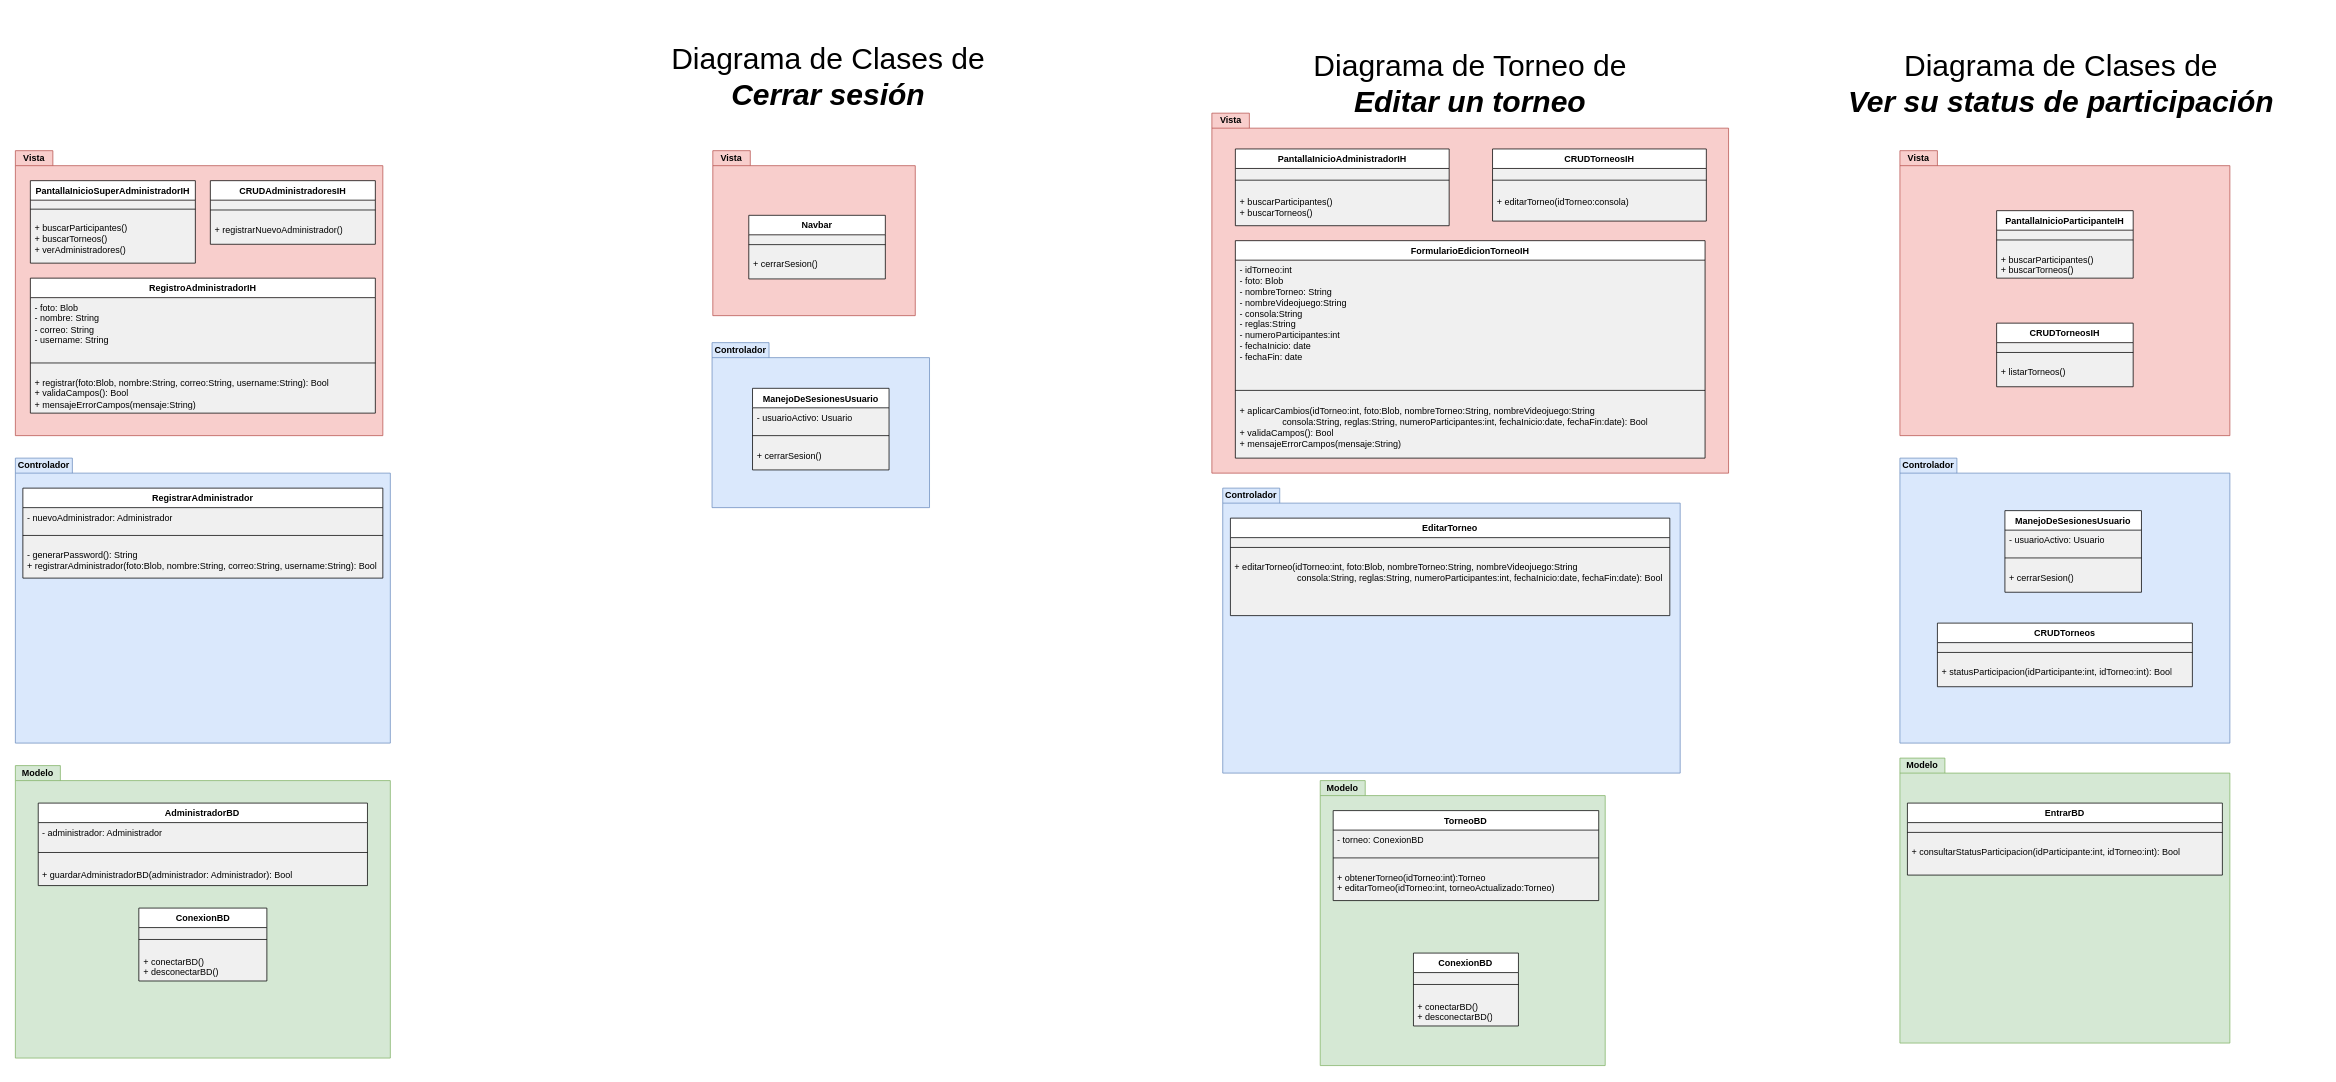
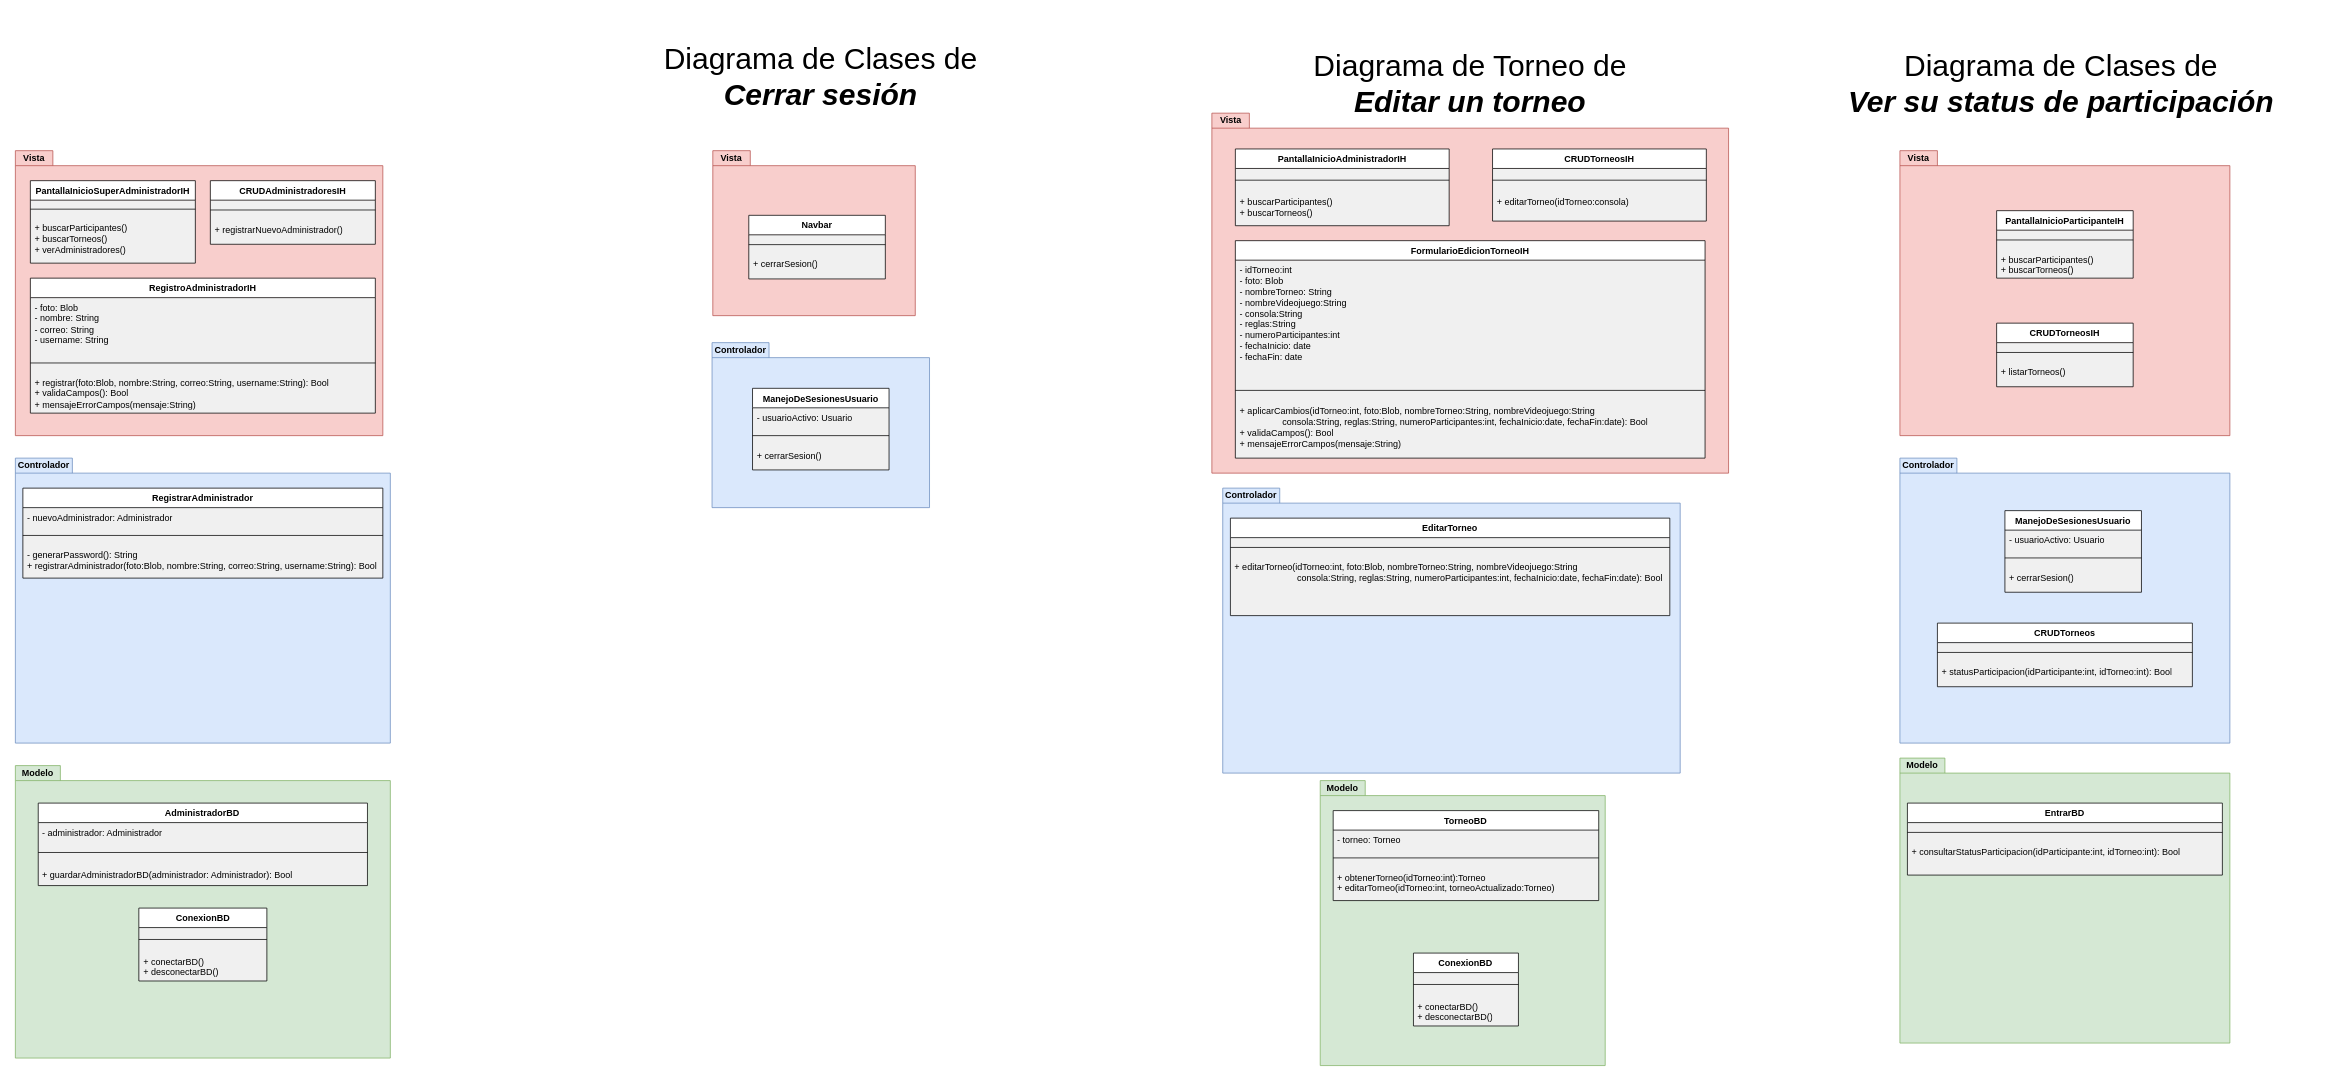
node "Diagrama de Clases de Cerrar sesión": moved (828, 75) -> (821, 75)
node "- torneo: ConexionBD": label "- torneo: ConexionBD" -> "- torneo: Torneo"
